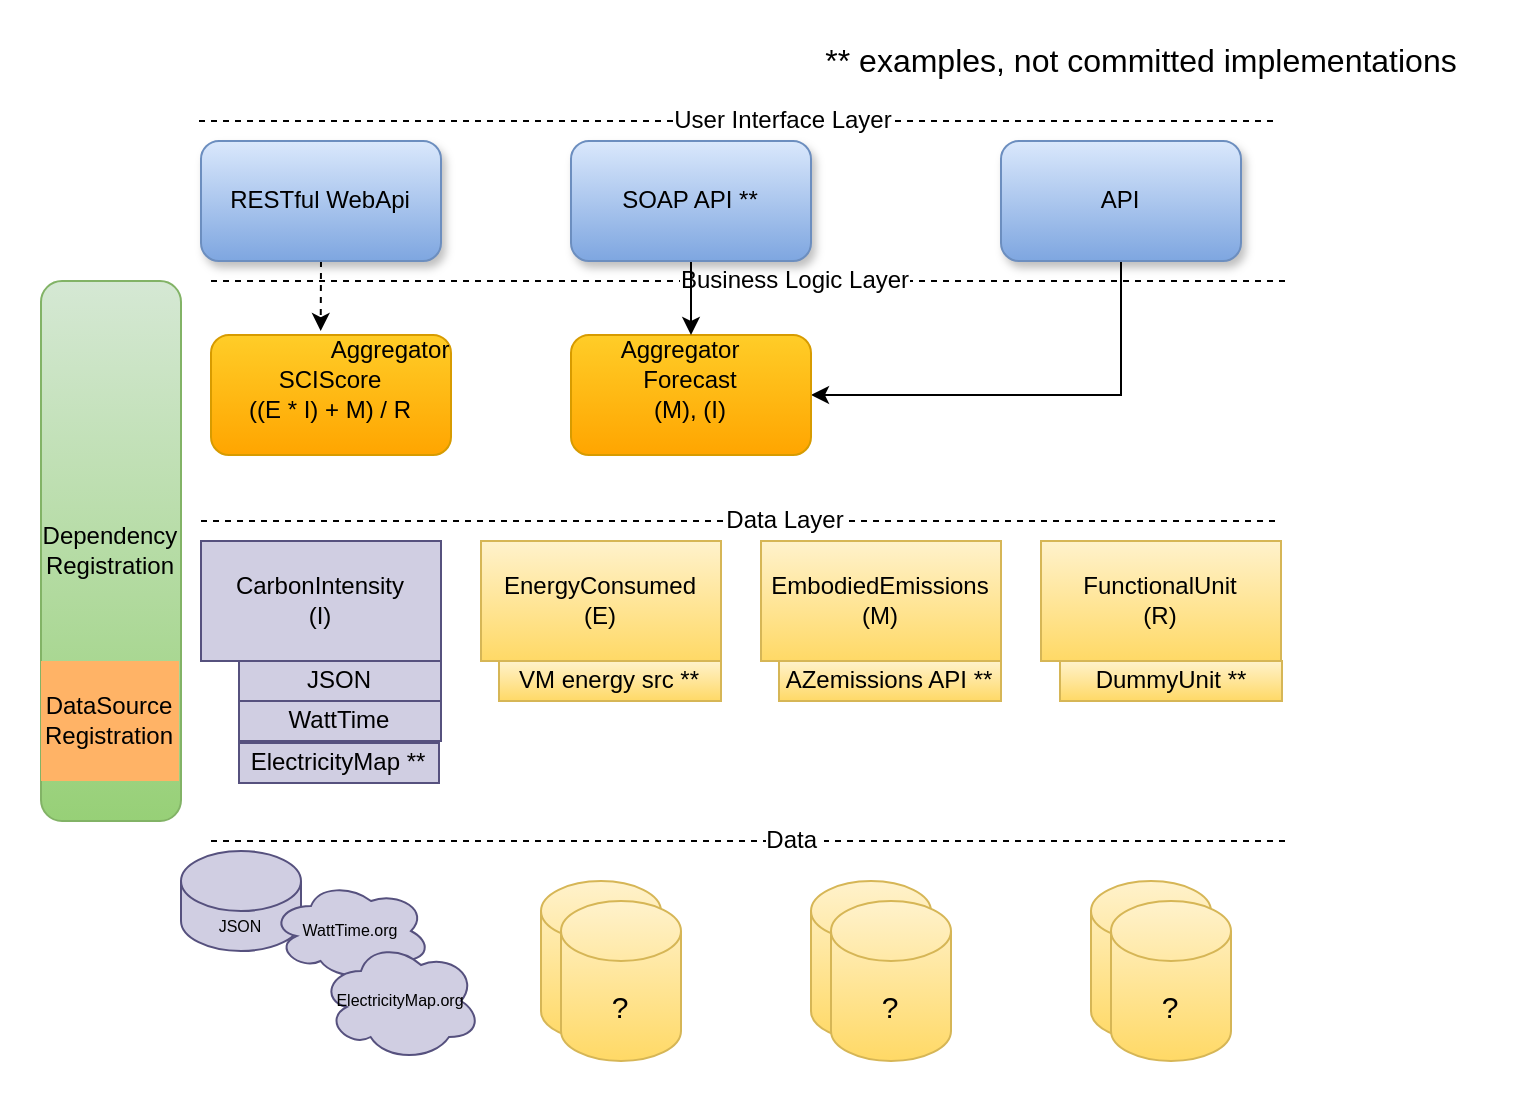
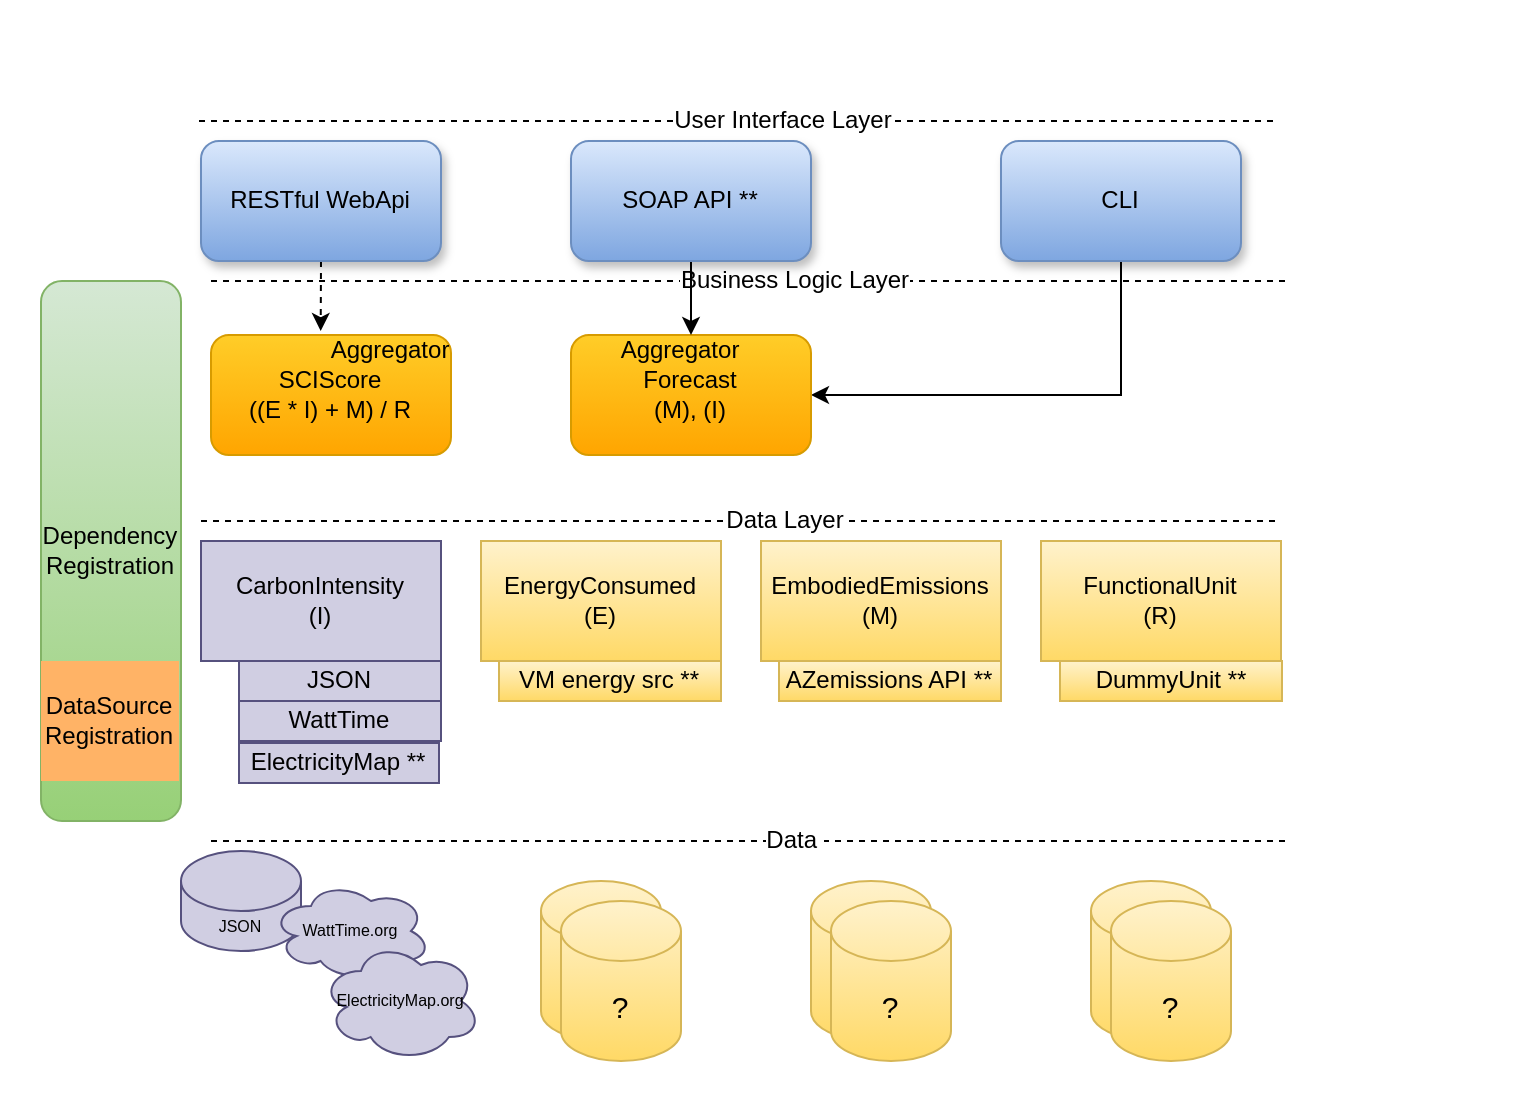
node "** examples, not committed implementations": removed
node "API": label "API" -> "CLI"
